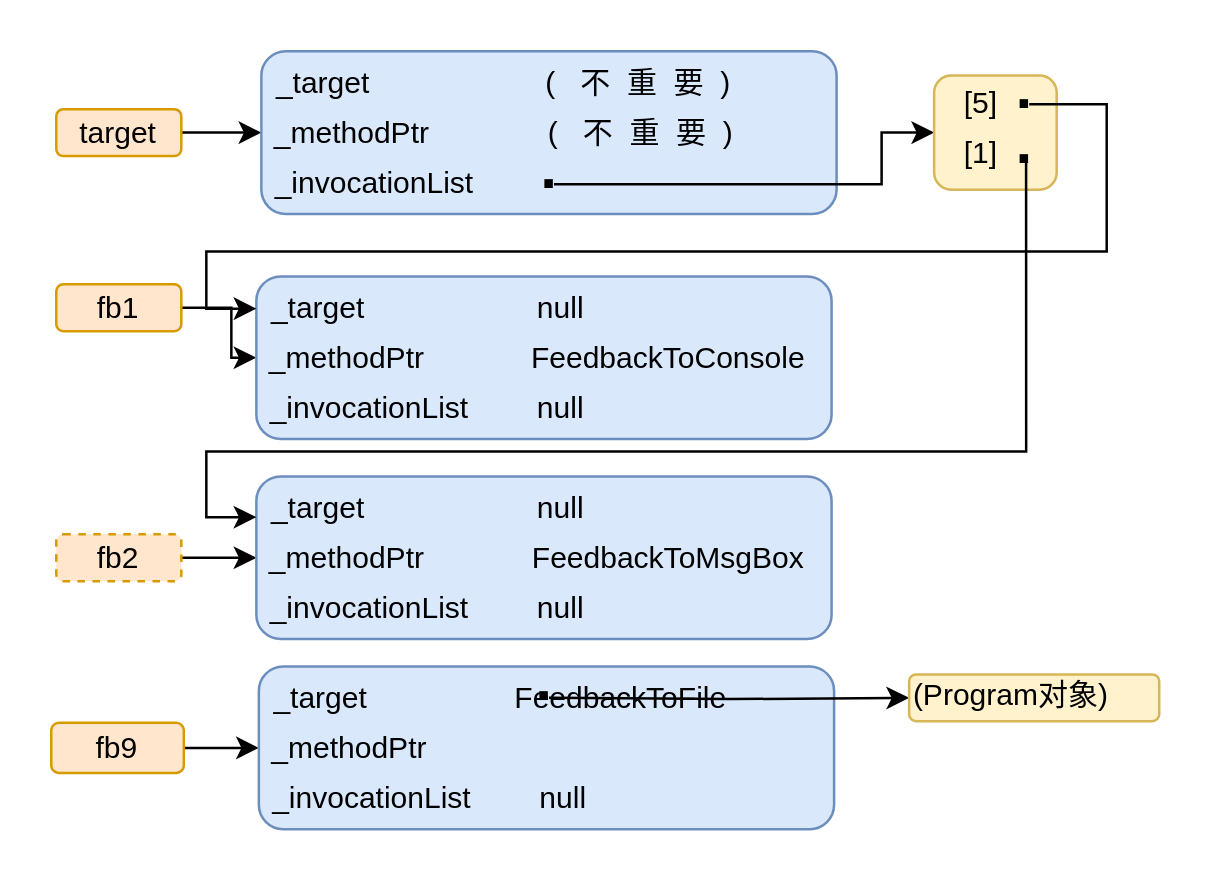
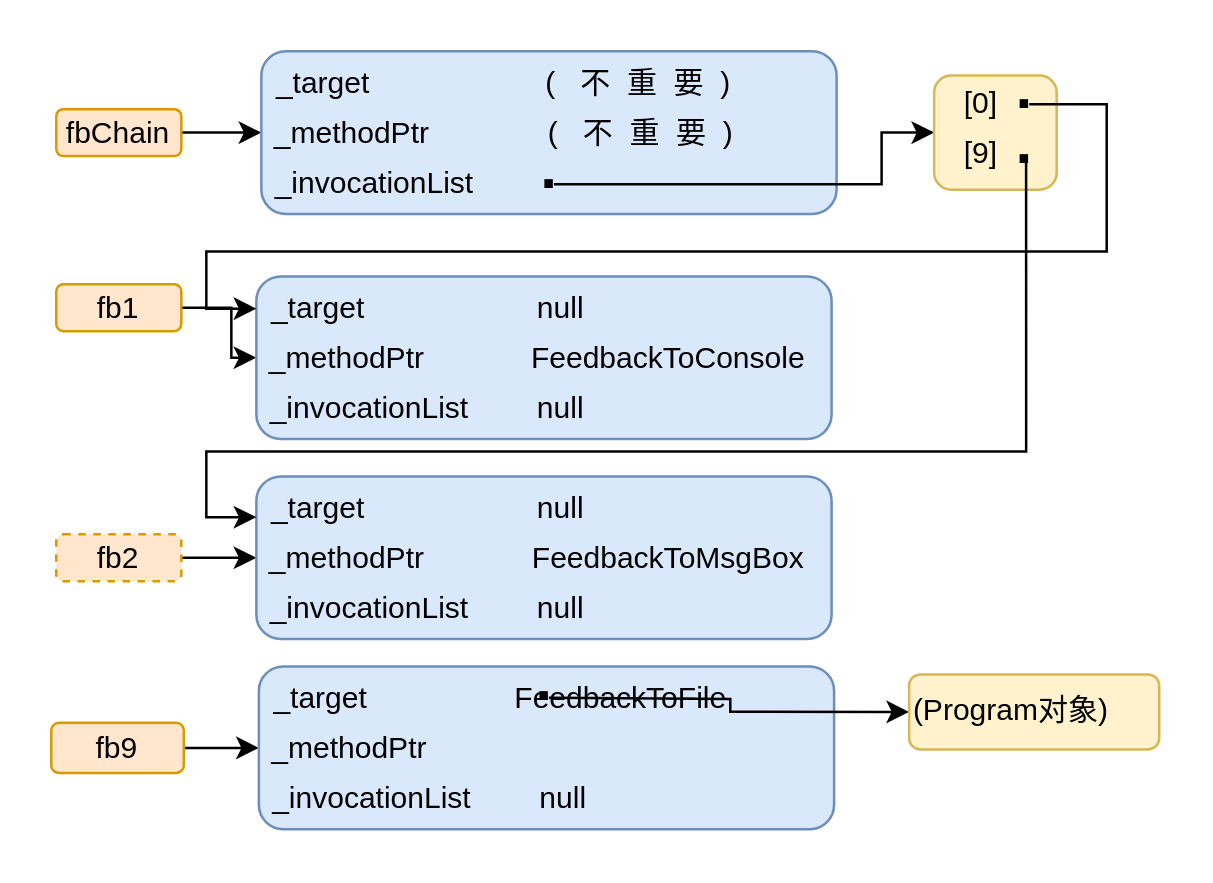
node "[5]": label "[5]" -> "[0]"
node "target": label "target" -> "fbChain"
node "[1]": label "[1]" -> "[9]"
node "(Program对象)": size 250x47 -> 250x75
